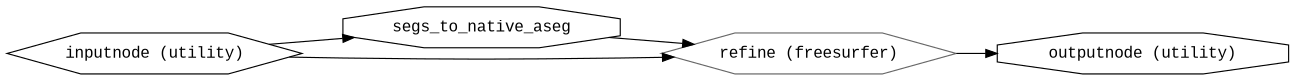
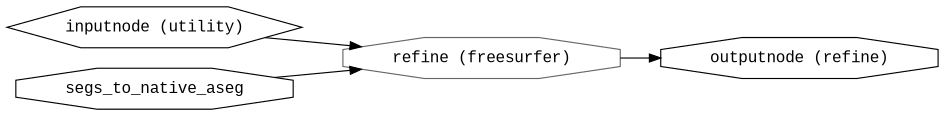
edge "inputnode (utility)" -> "segs_to_native_aseg": removed
node "refine (freesurfer)": shape hexagon -> octagon
node "outputnode (utility)": label "outputnode (utility)" -> "outputnode (refine)"
